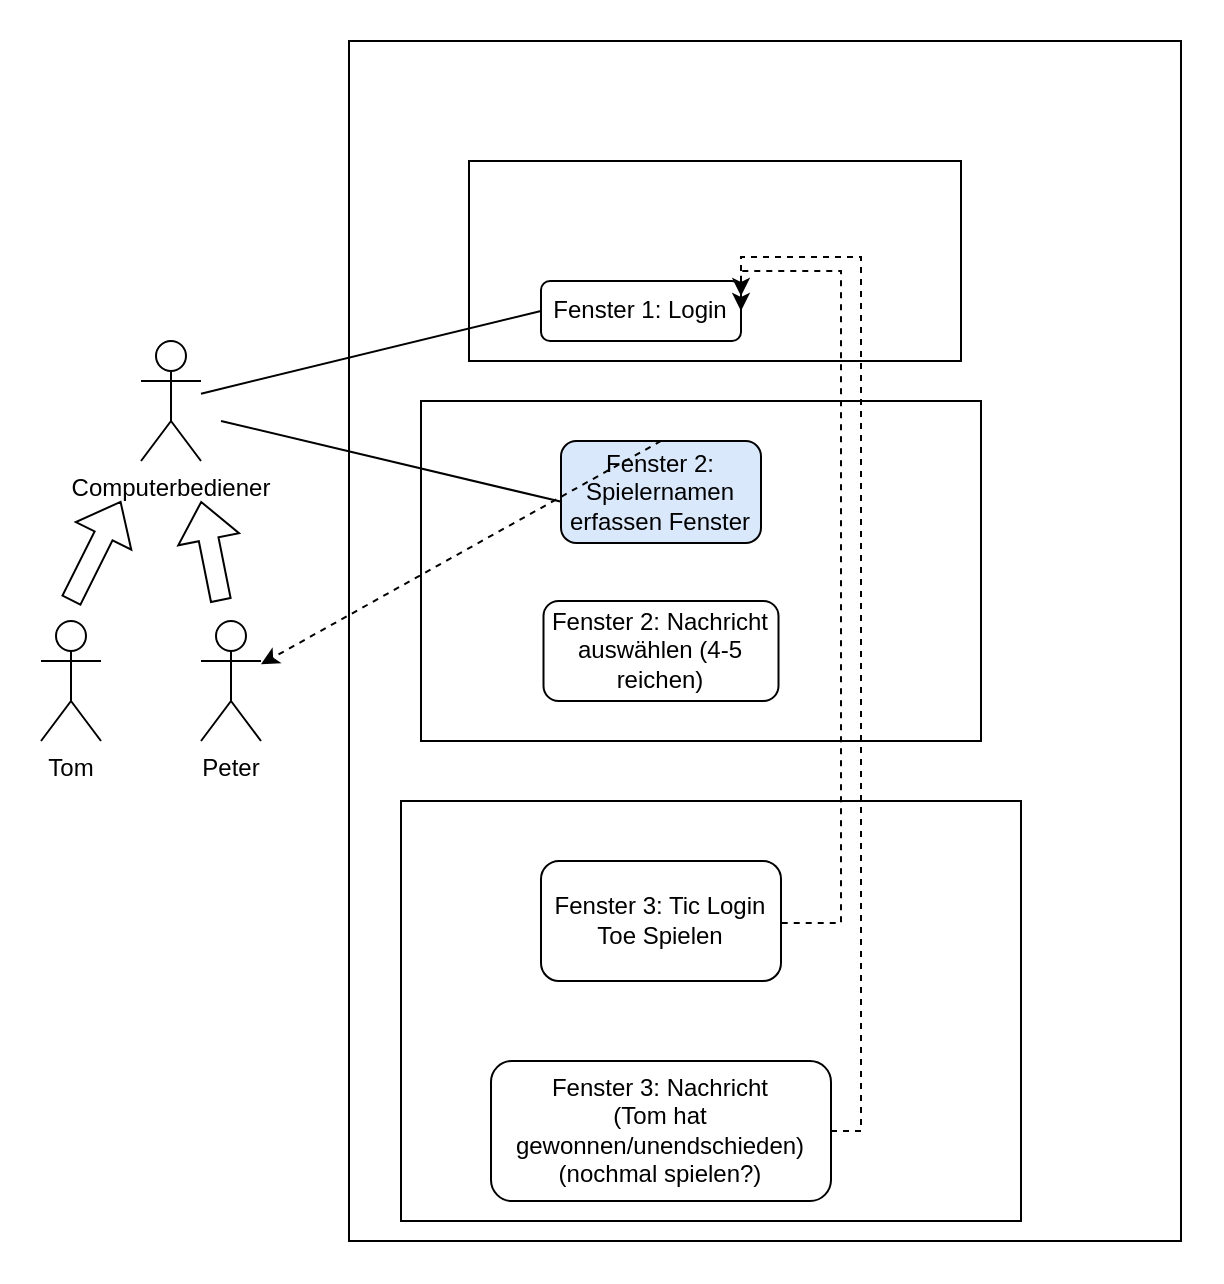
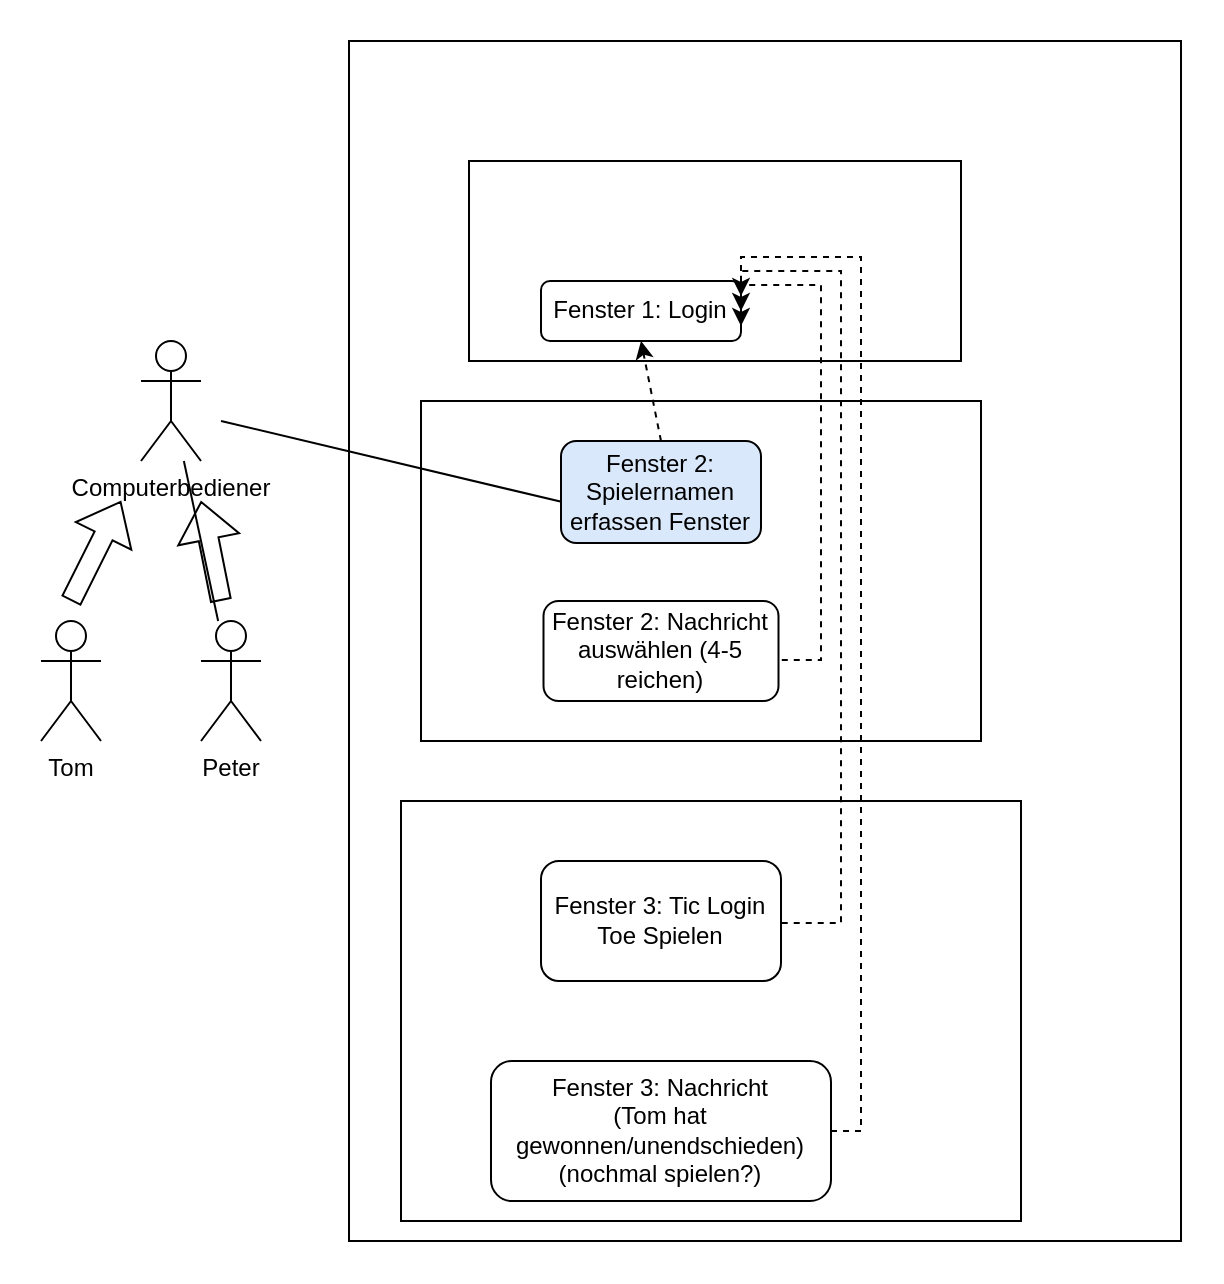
edge "Fenster 1: Login" -- "Computerbediener": now "Peter" -- "Computerbediener"
edge "Fenster 2: Nachricht auswählen (4-5 reichen)" -> "Fenster 1: Login": added
edge "Fenster 2: Spielernamen erfassen Fenster" -> "Peter": now "Fenster 2: Spielernamen erfassen Fenster" -> "Fenster 1: Login"
